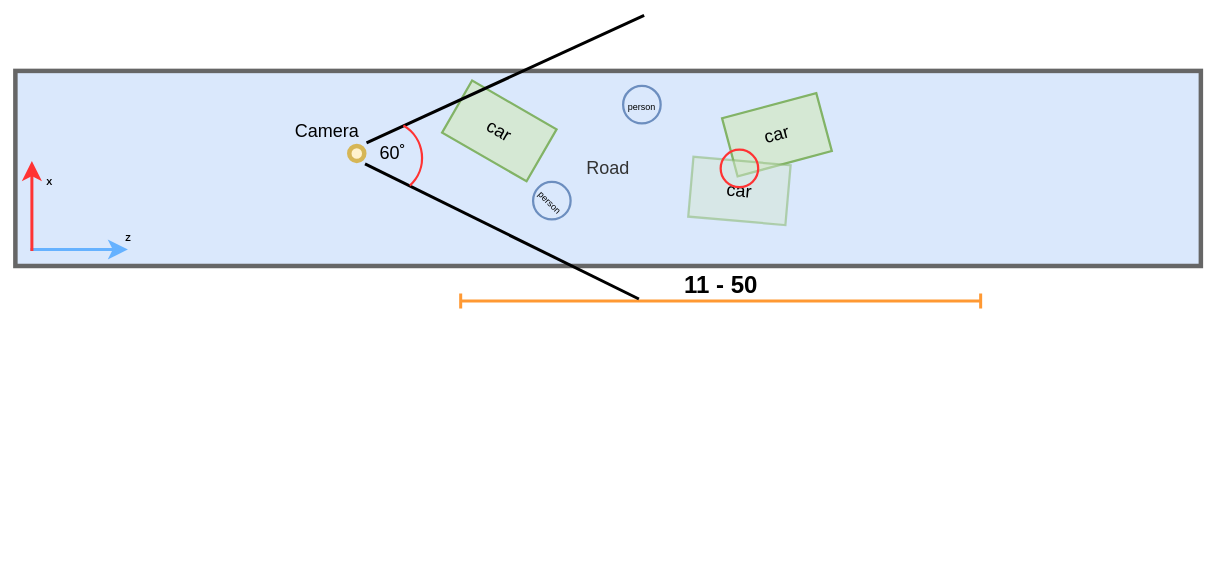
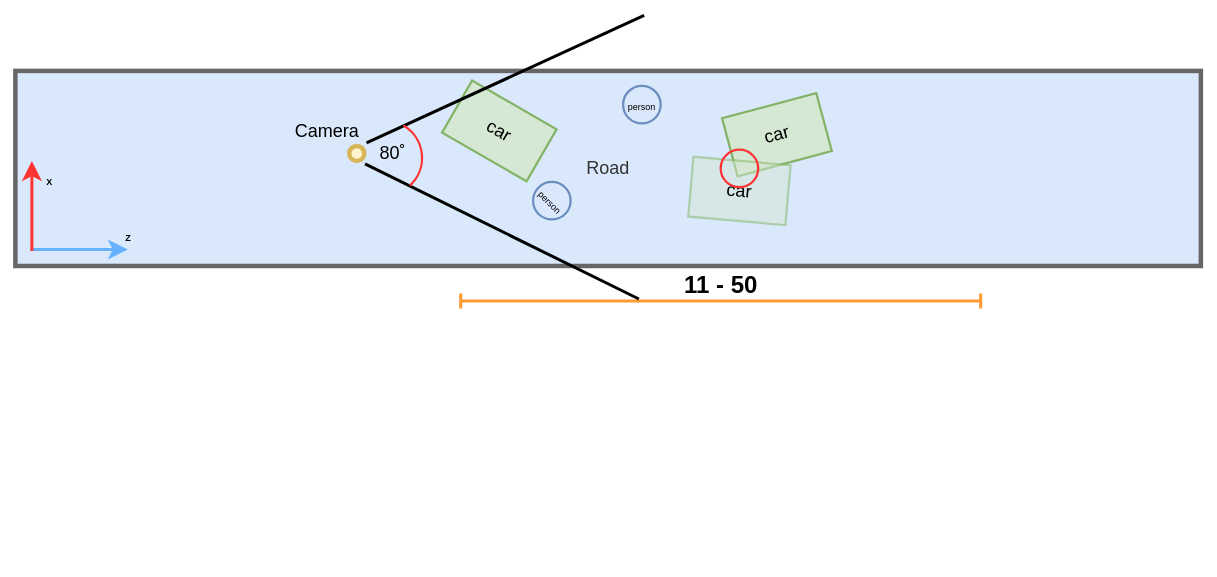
node "60˚": label "60˚" -> "80˚"
